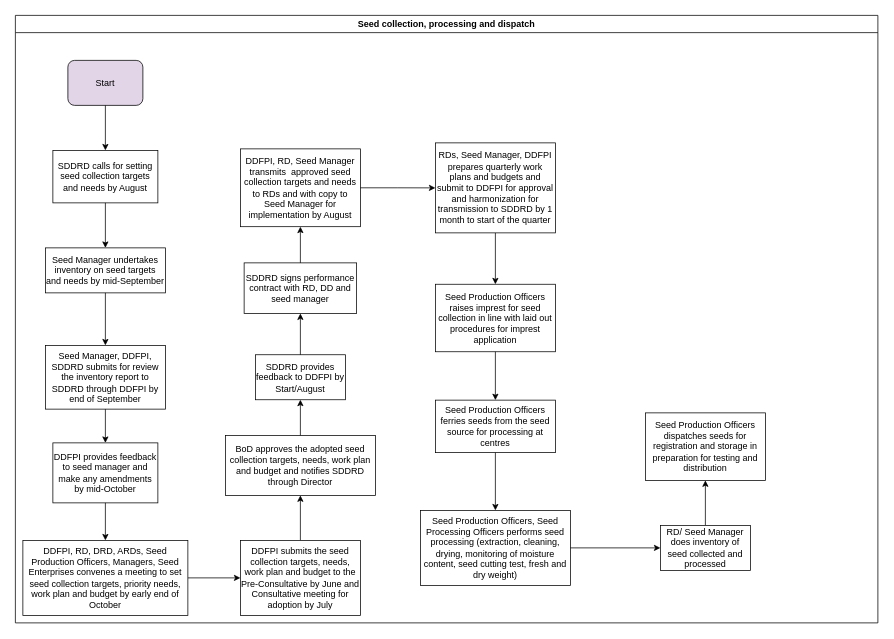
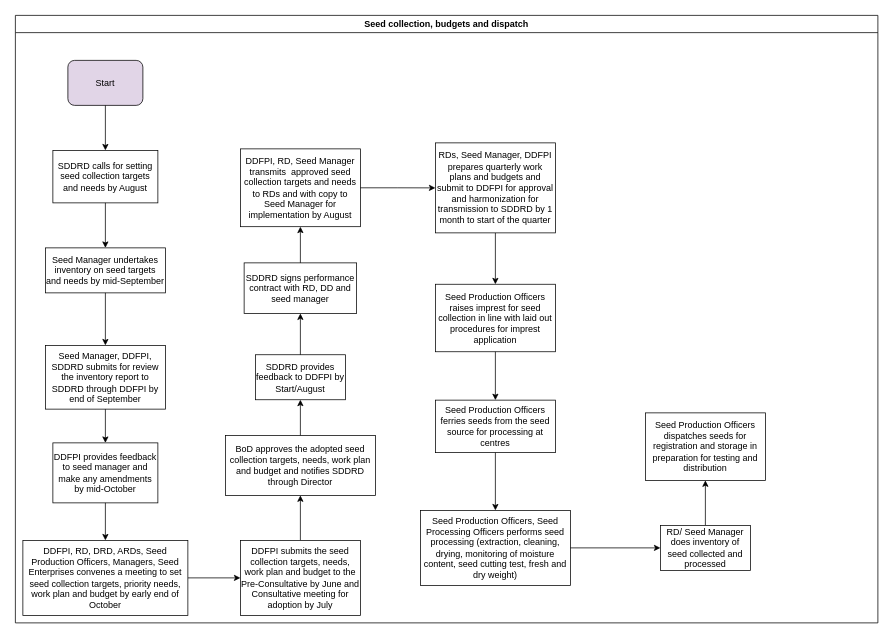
node "Seed collection, processing and dispatch": label "Seed collection, processing and dispatch" -> "Seed collection, budgets and dispatch"
